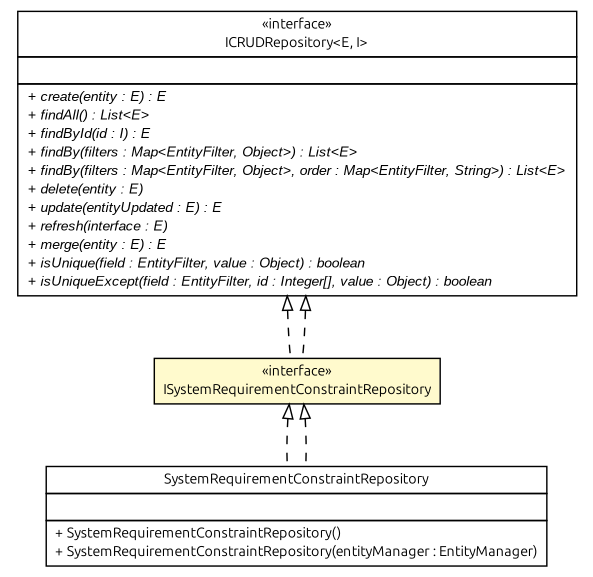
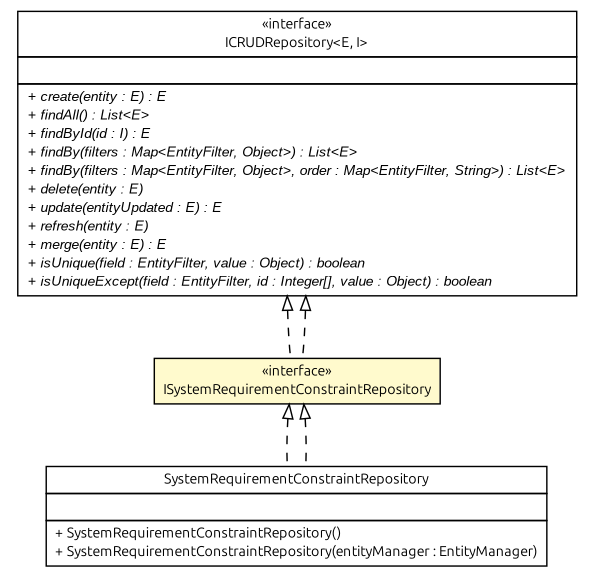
node "ICRUDRepository<E, I>": text "+ refresh(interface : E)" -> "+ refresh(entity : E)"
